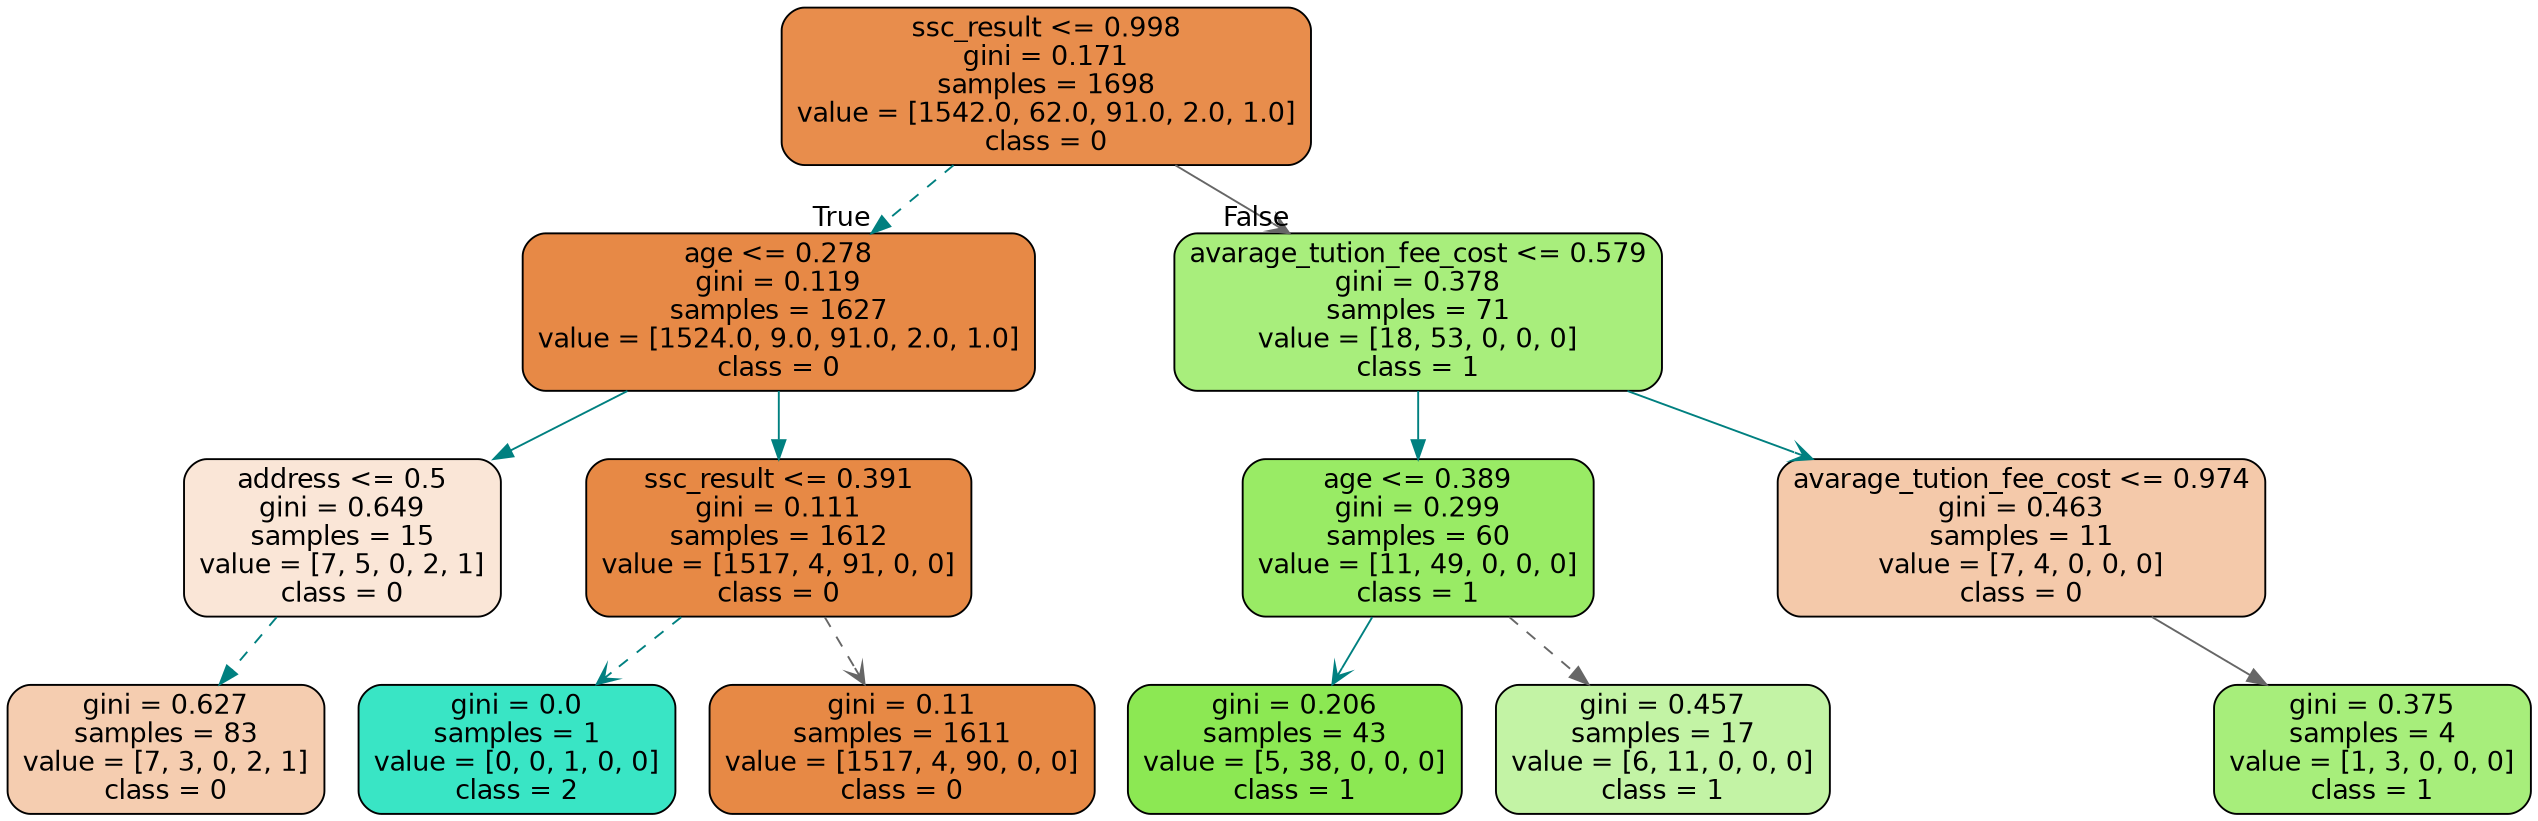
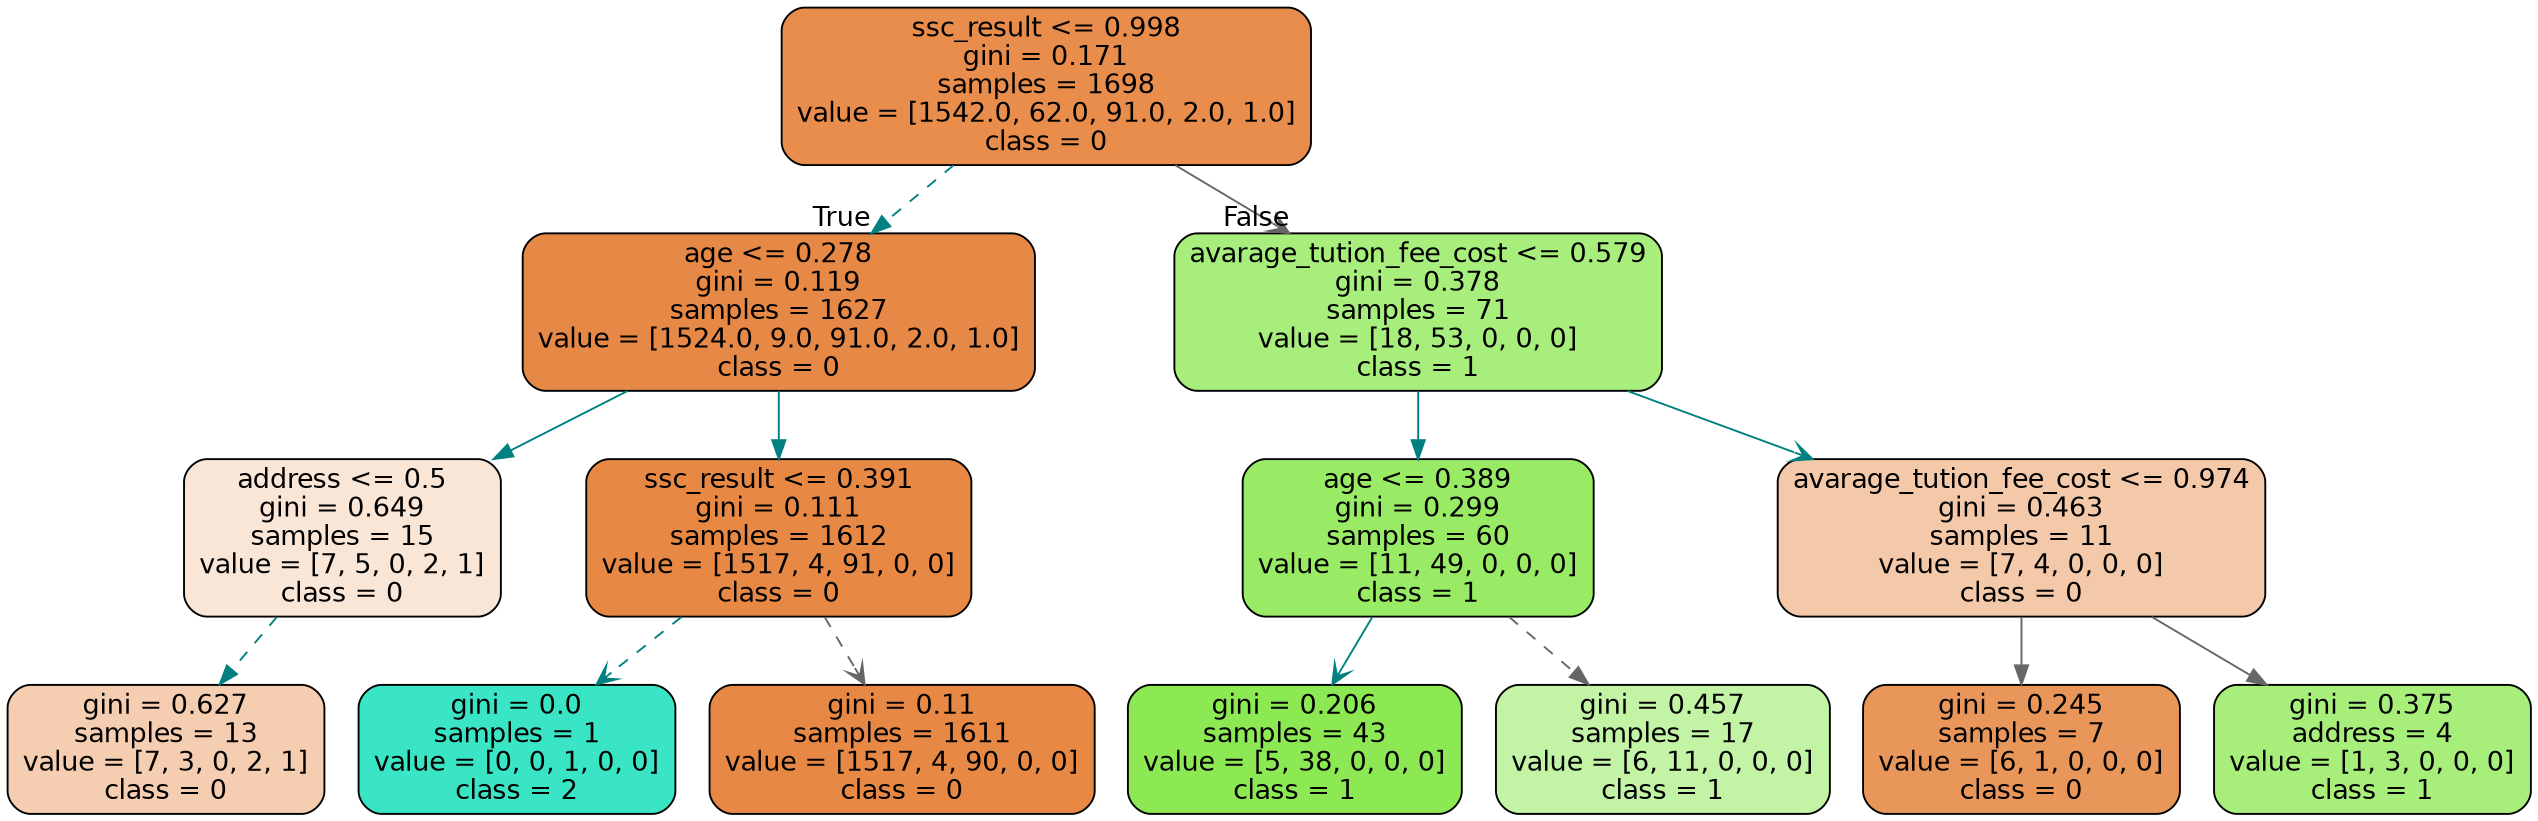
node "gini = 0.627 samples = 83 value = [7, 3, 0, 2, 1] class = 0": label "gini = 0.627 samples = 83 value = [7, 3, 0, 2, 1] class = 0" -> "gini = 0.627 samples = 13 value = [7, 3, 0, 2, 1] class = 0"
node "gini = 0.245 samples = 7 value = [6, 1, 0, 0, 0] class = 0": added
node "gini = 0.375 samples = 4 value = [1, 3, 0, 0, 0] class = 1": label "gini = 0.375 samples = 4 value = [1, 3, 0, 0, 0] class = 1" -> "gini = 0.375 address = 4 value = [1, 3, 0, 0, 0] class = 1"
